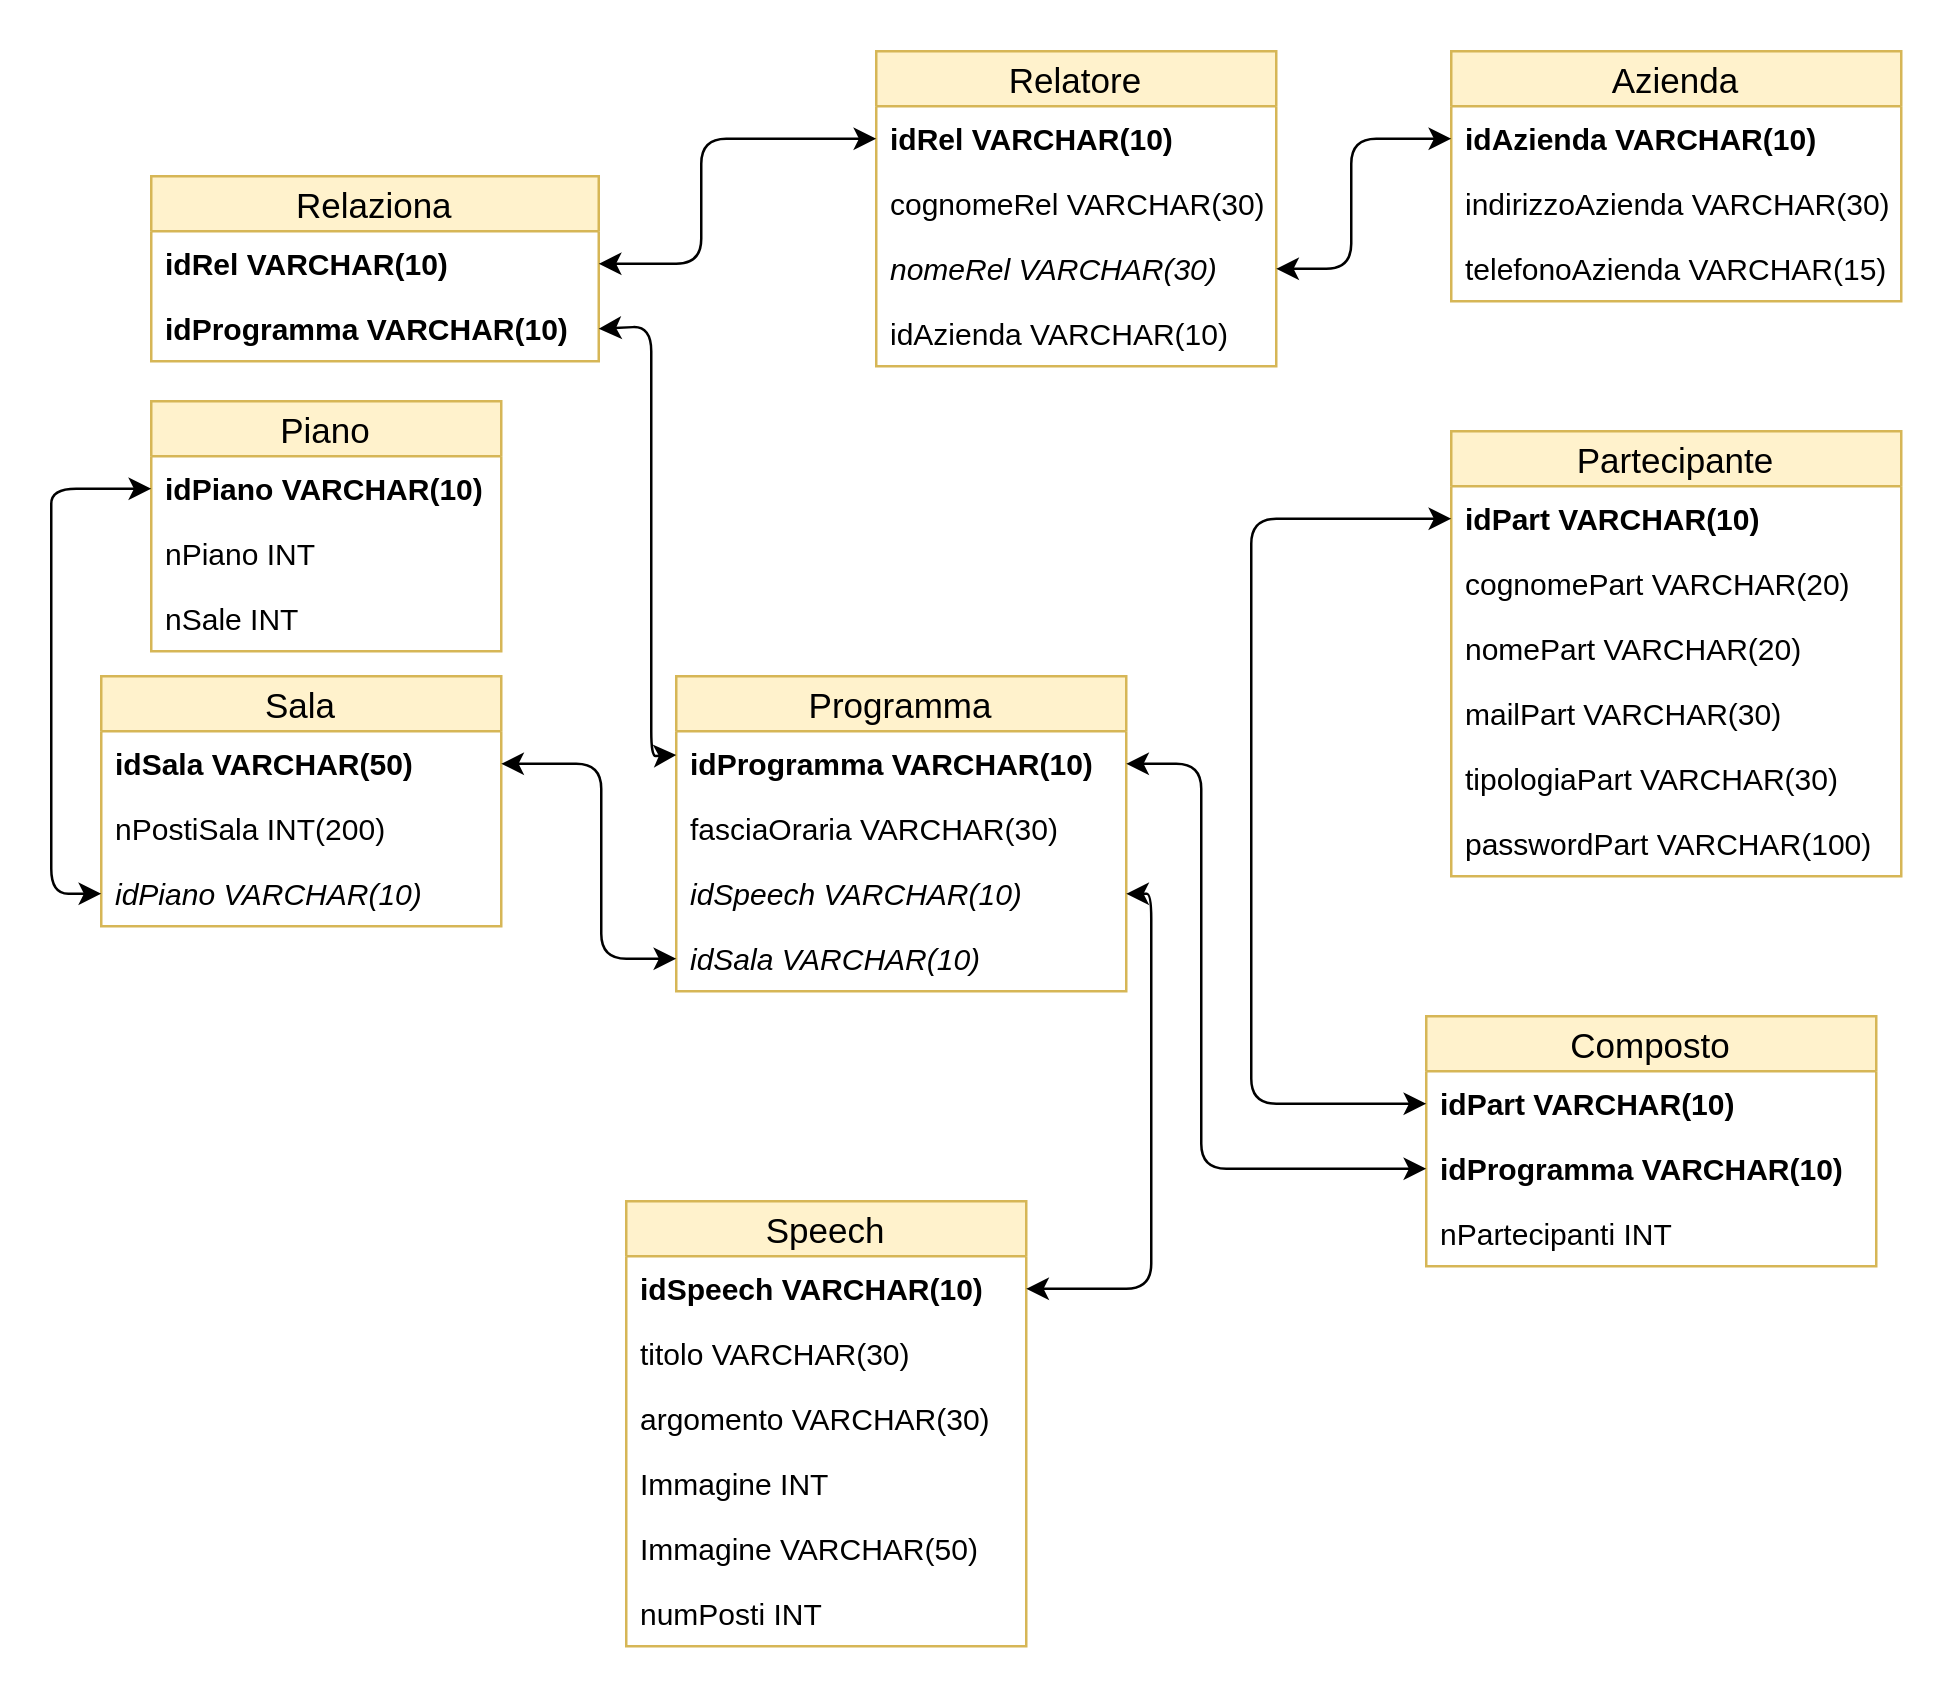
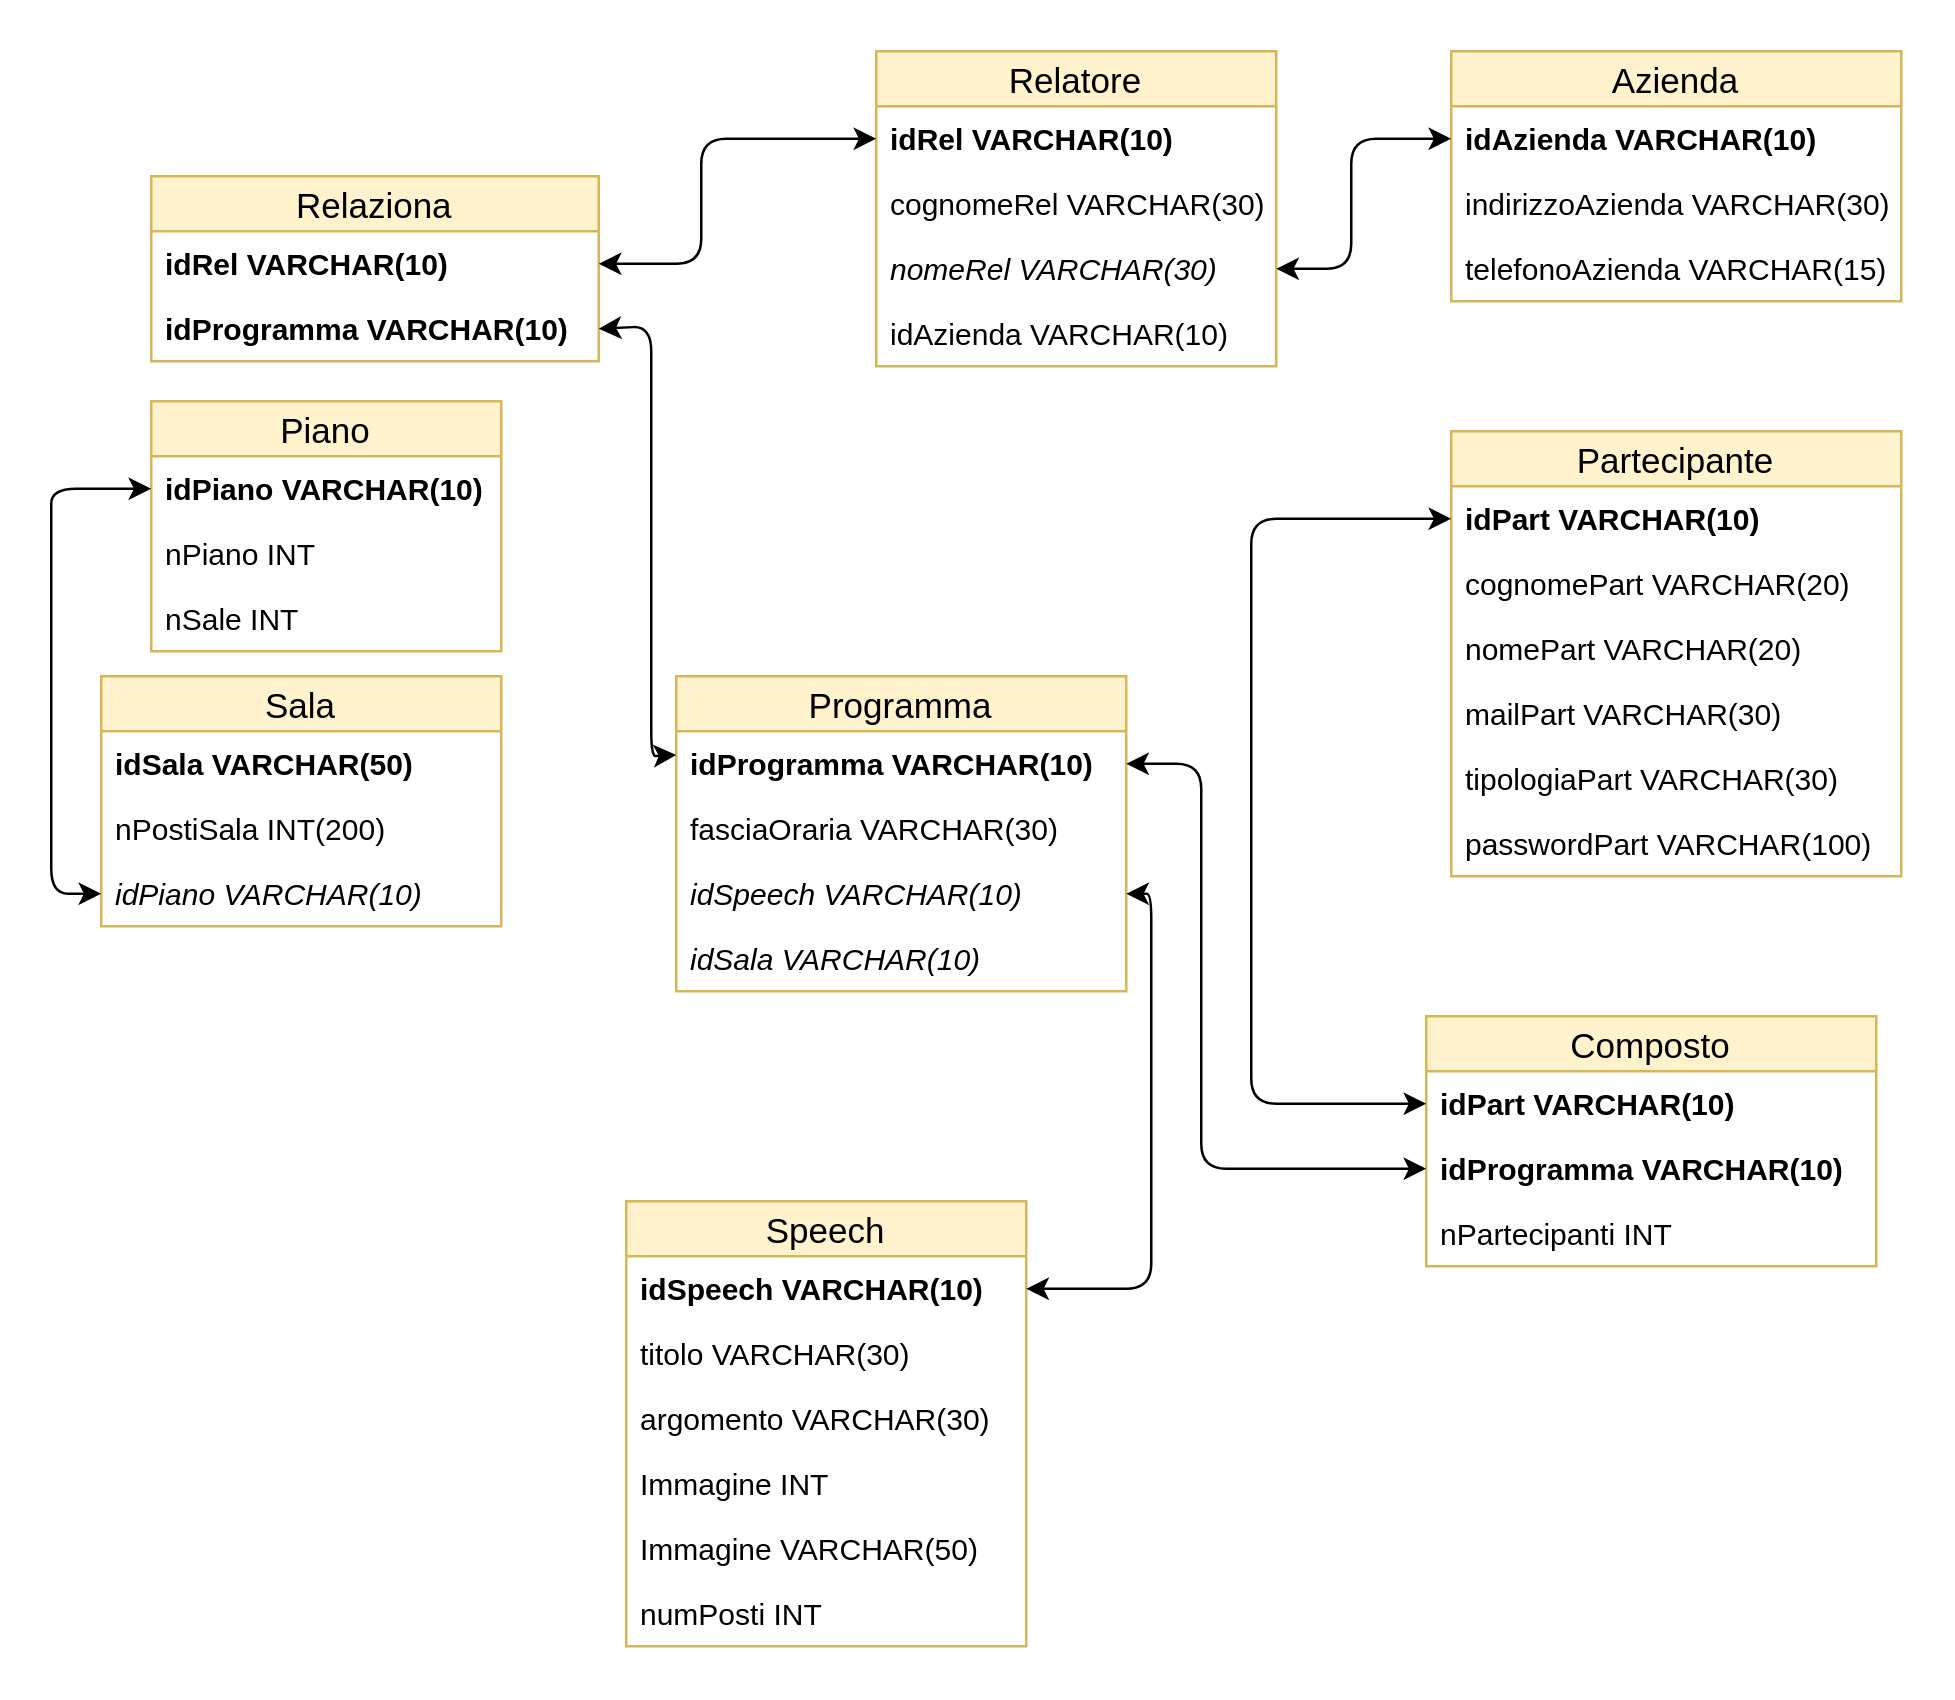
edge "idSala VARCHAR(50)" -- "idSala VARCHAR(10)": removed
